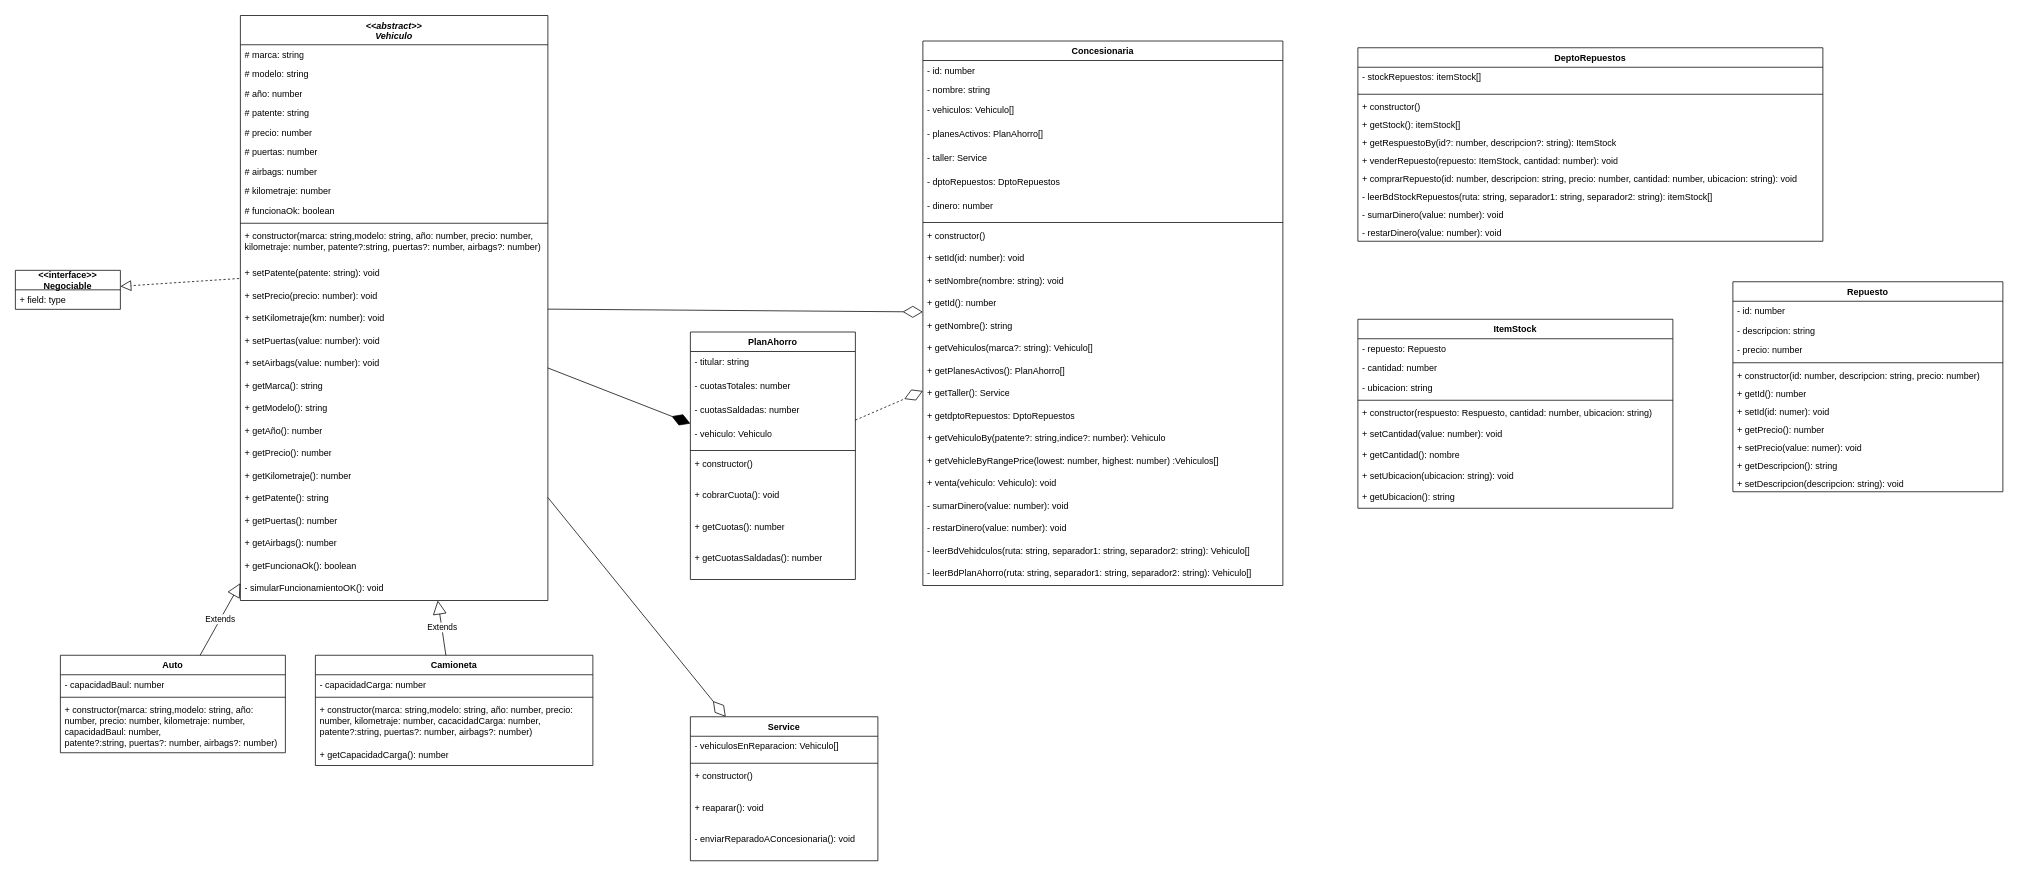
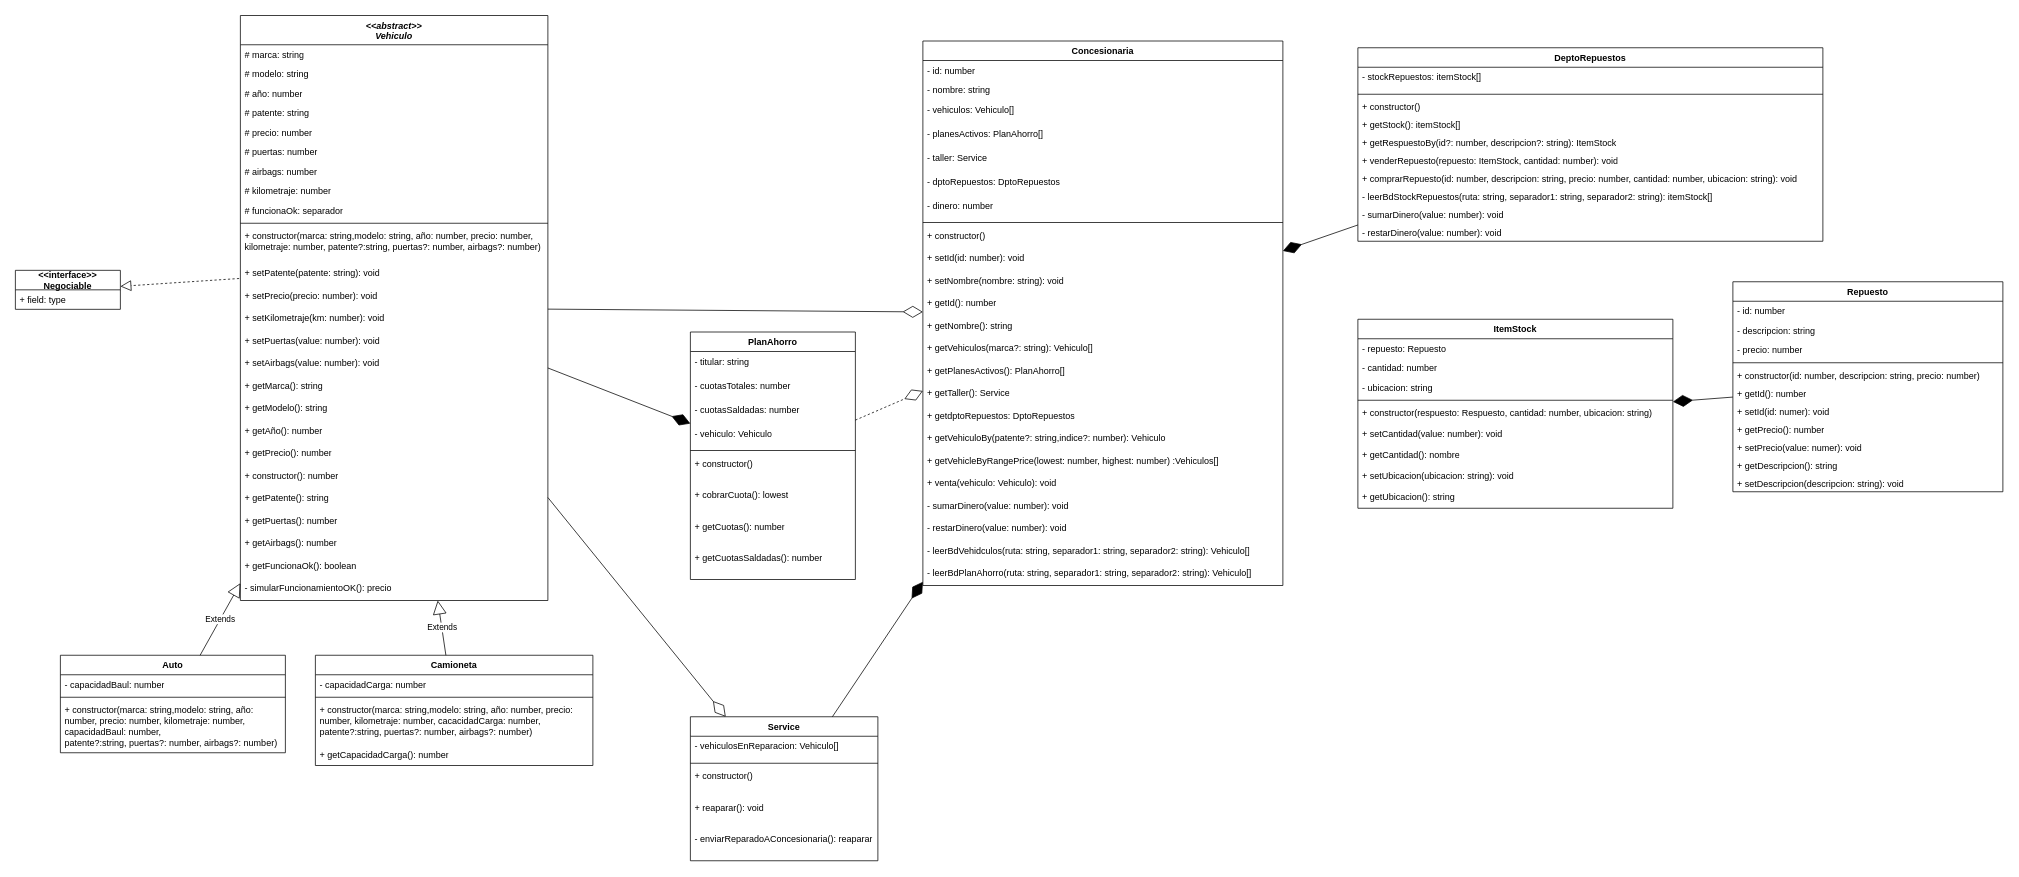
node "# funcionaOk: boolean": label "# funcionaOk: boolean" -> "# funcionaOk: separador"
edge "DeptoRepuestos" -> "Concesionaria": added
edge "Repuesto" -> "ItemStock": added
node "+ getKilometraje(): number": label "+ getKilometraje(): number" -> "+ constructor(): number"
node "+ cobrarCuota(): void": label "+ cobrarCuota(): void" -> "+ cobrarCuota(): lowest"
node "- simularFuncionamientoOK(): void": label "- simularFuncionamientoOK(): void" -> "- simularFuncionamientoOK(): precio"
edge "Service" -> "Concesionaria": added
node "- enviarReparadoAConcesionaria(): void": label "- enviarReparadoAConcesionaria(): void" -> "- enviarReparadoAConcesionaria(): reaparar"
